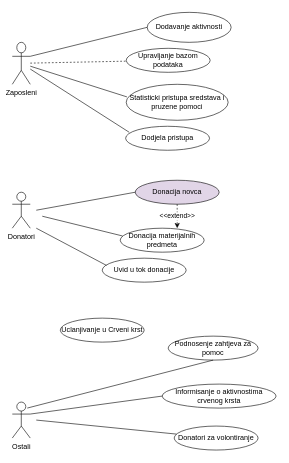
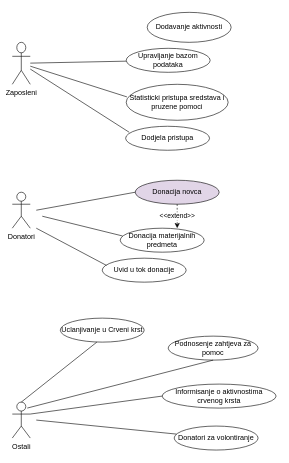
edge "Dodavanje aktivnosti" -- "Zaposleni": removed
edge "Upravljanje bazom podataka" -- "Zaposleni": style dashed -> solid
edge "Uclanjivanje u Crveni krst" -- "Ostali": added
